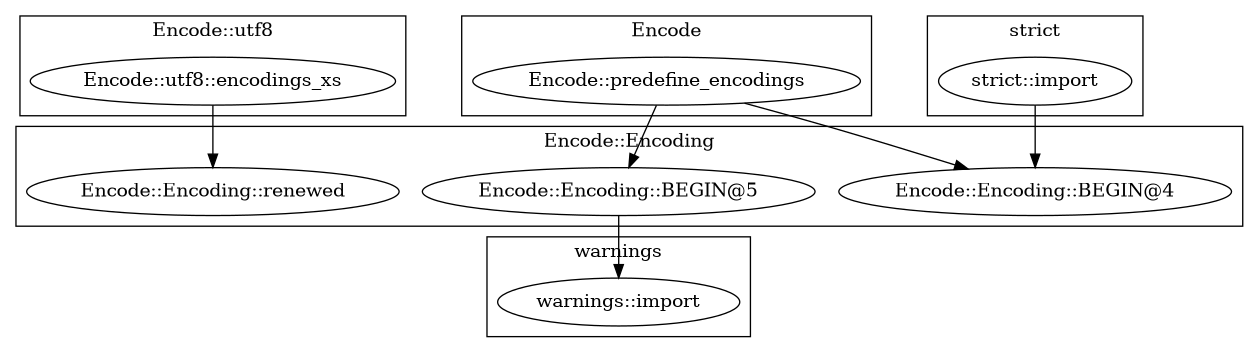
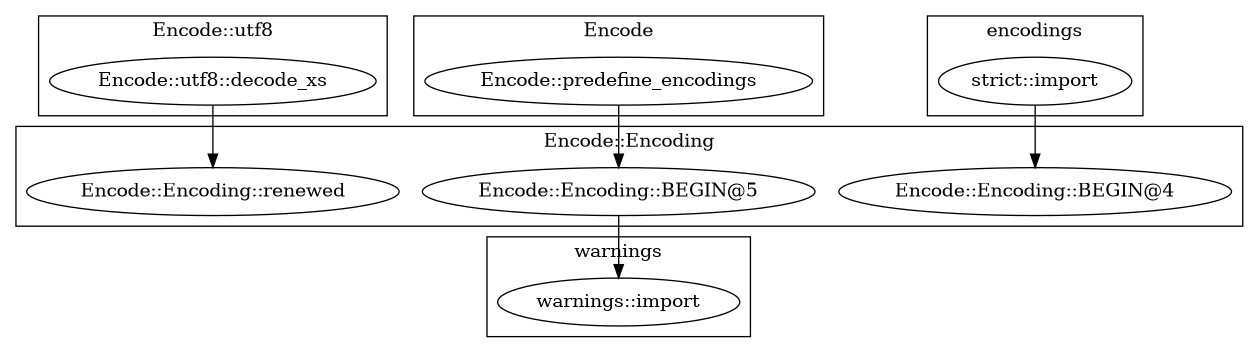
cluster "strict": label "strict" -> "encodings"
node "Encode::utf8::encodings_xs": label "Encode::utf8::encodings_xs" -> "Encode::utf8::decode_xs"
edge "Encode::predefine_encodings" -> "Encode::Encoding::BEGIN@4": removed
